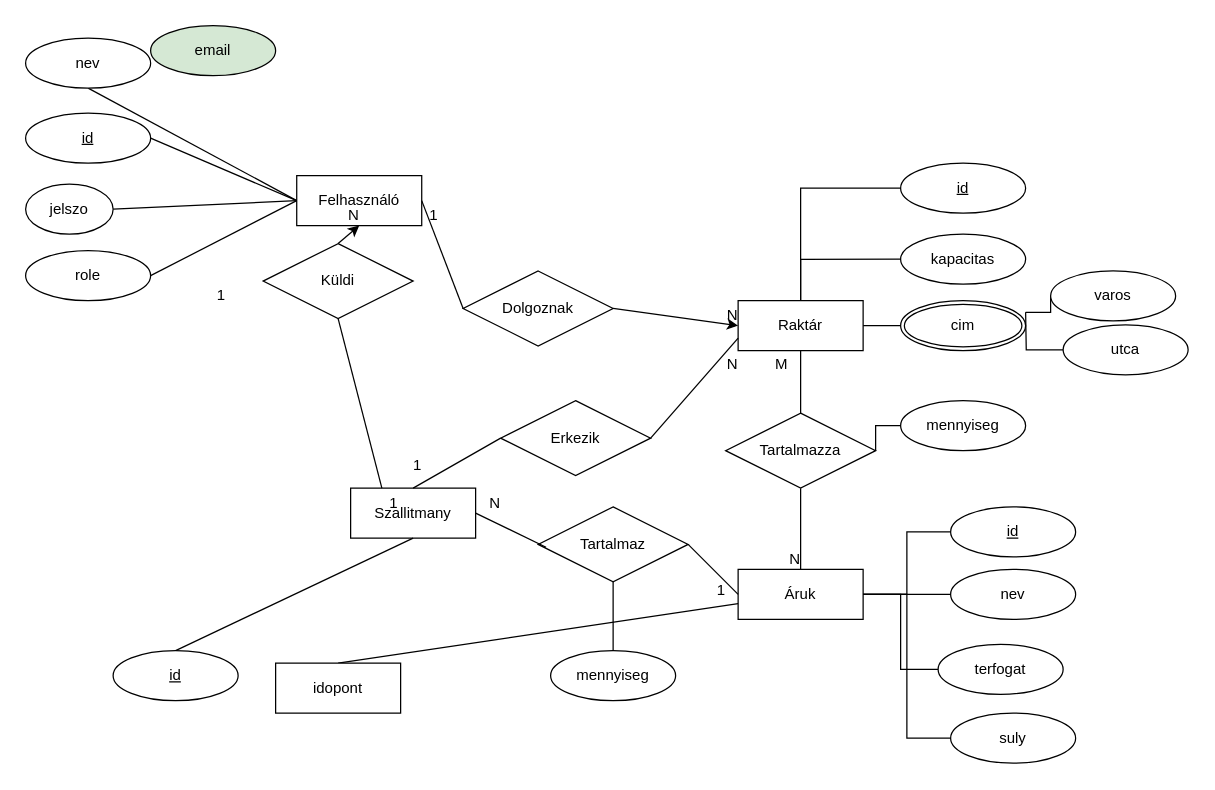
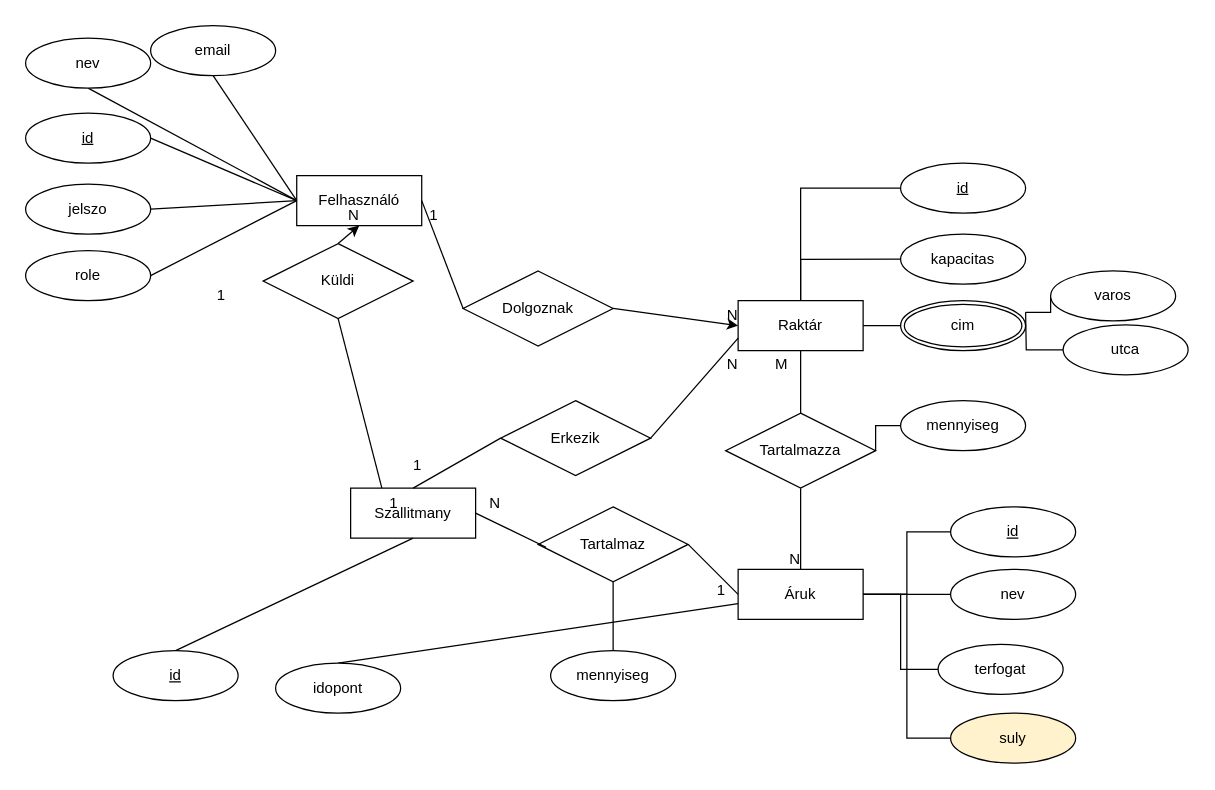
node "email": fillcolor #d5e8d4 -> #ffffff
edge "email" -- "Felhasználó": added
node "jelszo": size 88x50 -> 125x50
node "idopont": shape rectangle -> ellipse
node "suly": fillcolor #ffffff -> #fff2cc
